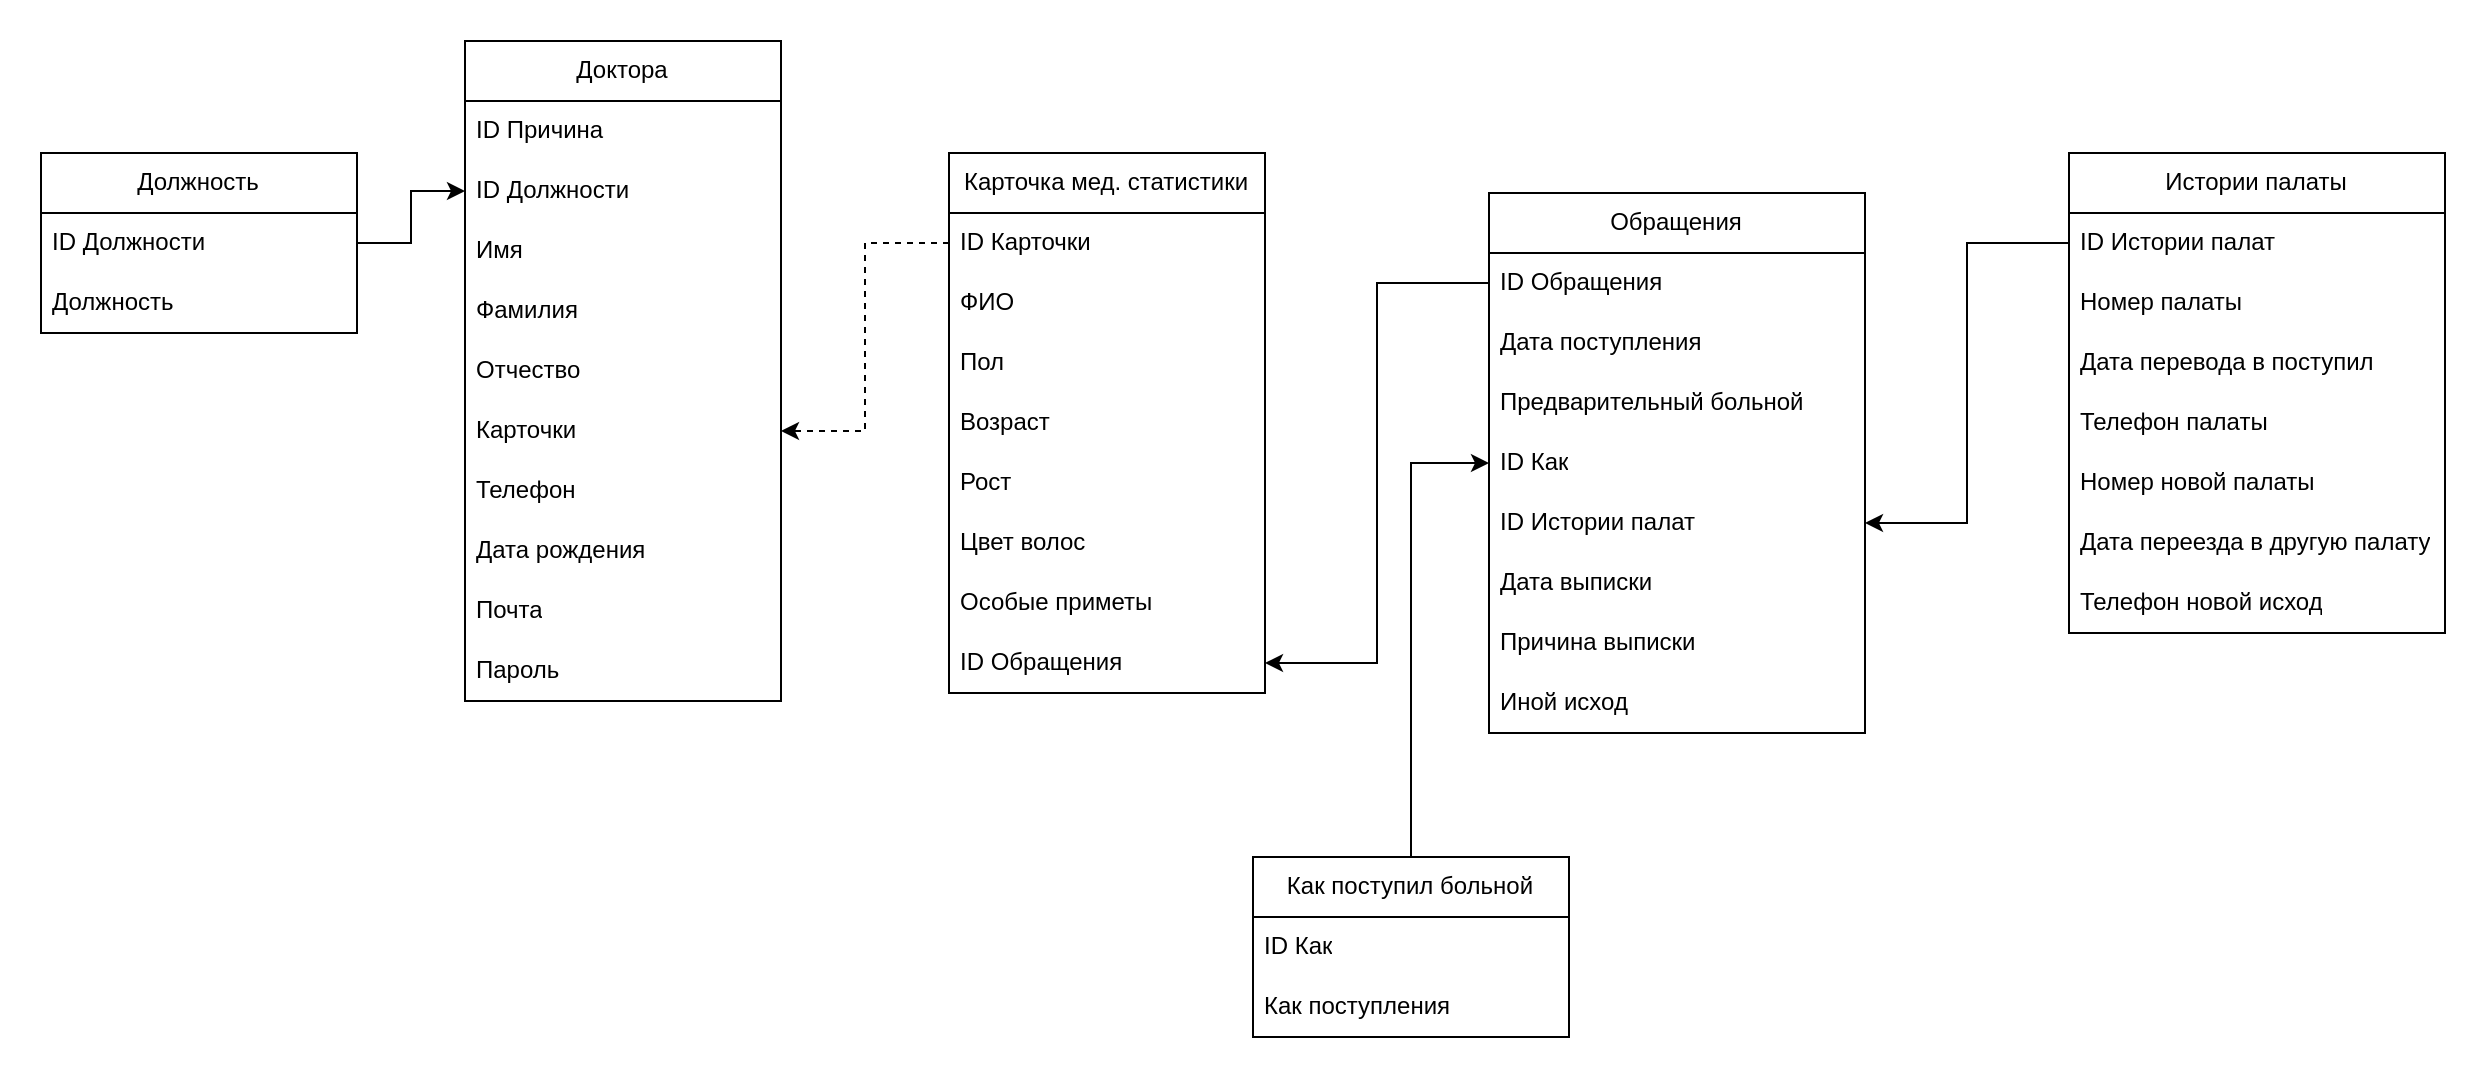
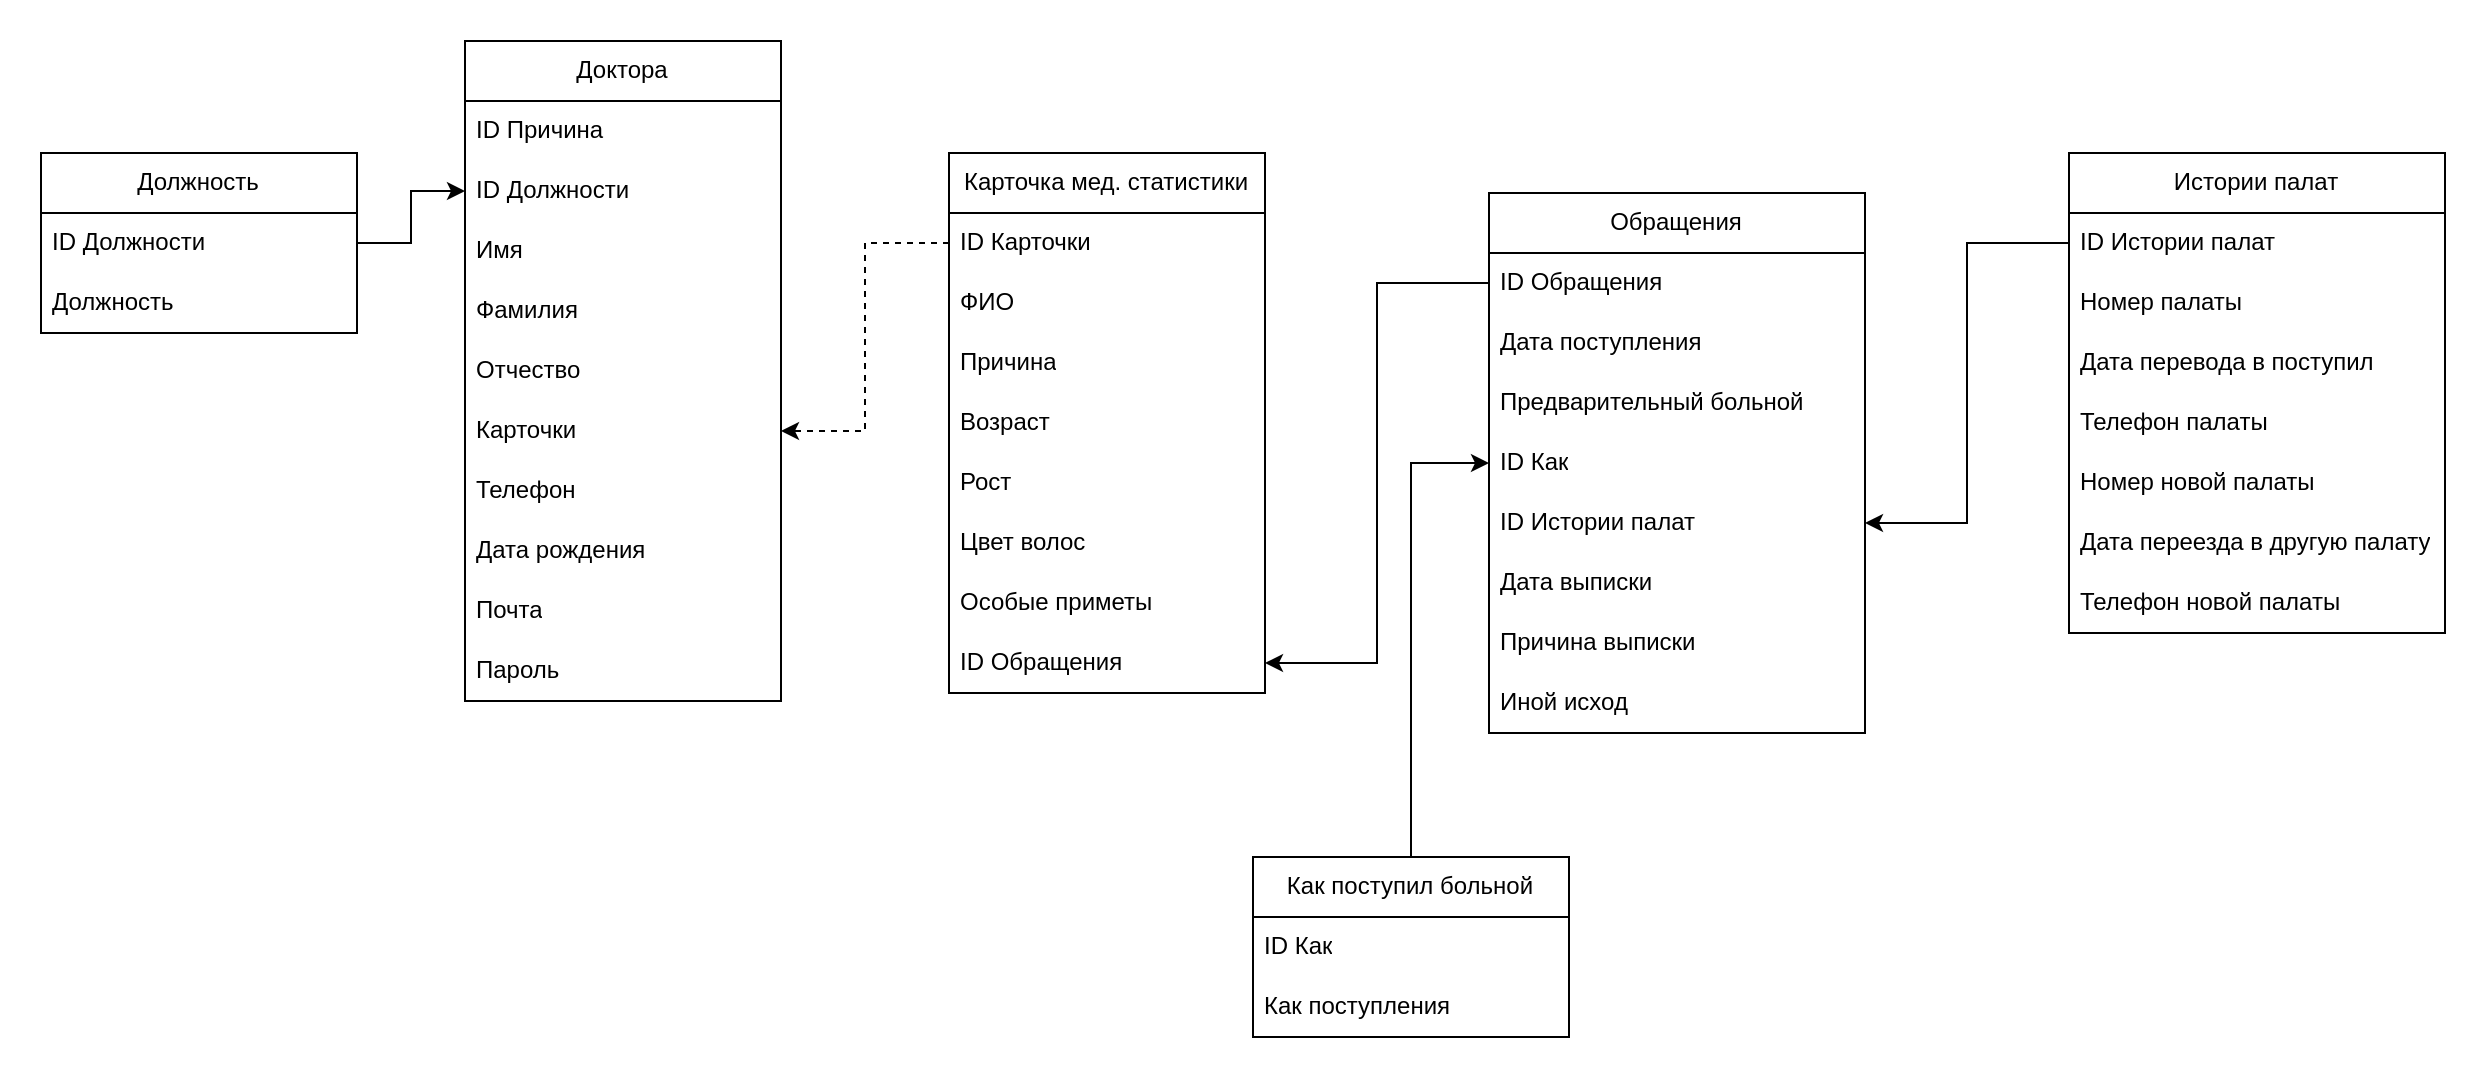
node "Истории палаты": label "Истории палаты" -> "Истории палат"
node "Пол": label "Пол" -> "Причина"
node "Телефон новой исход": label "Телефон новой исход" -> "Телефон новой палаты"
